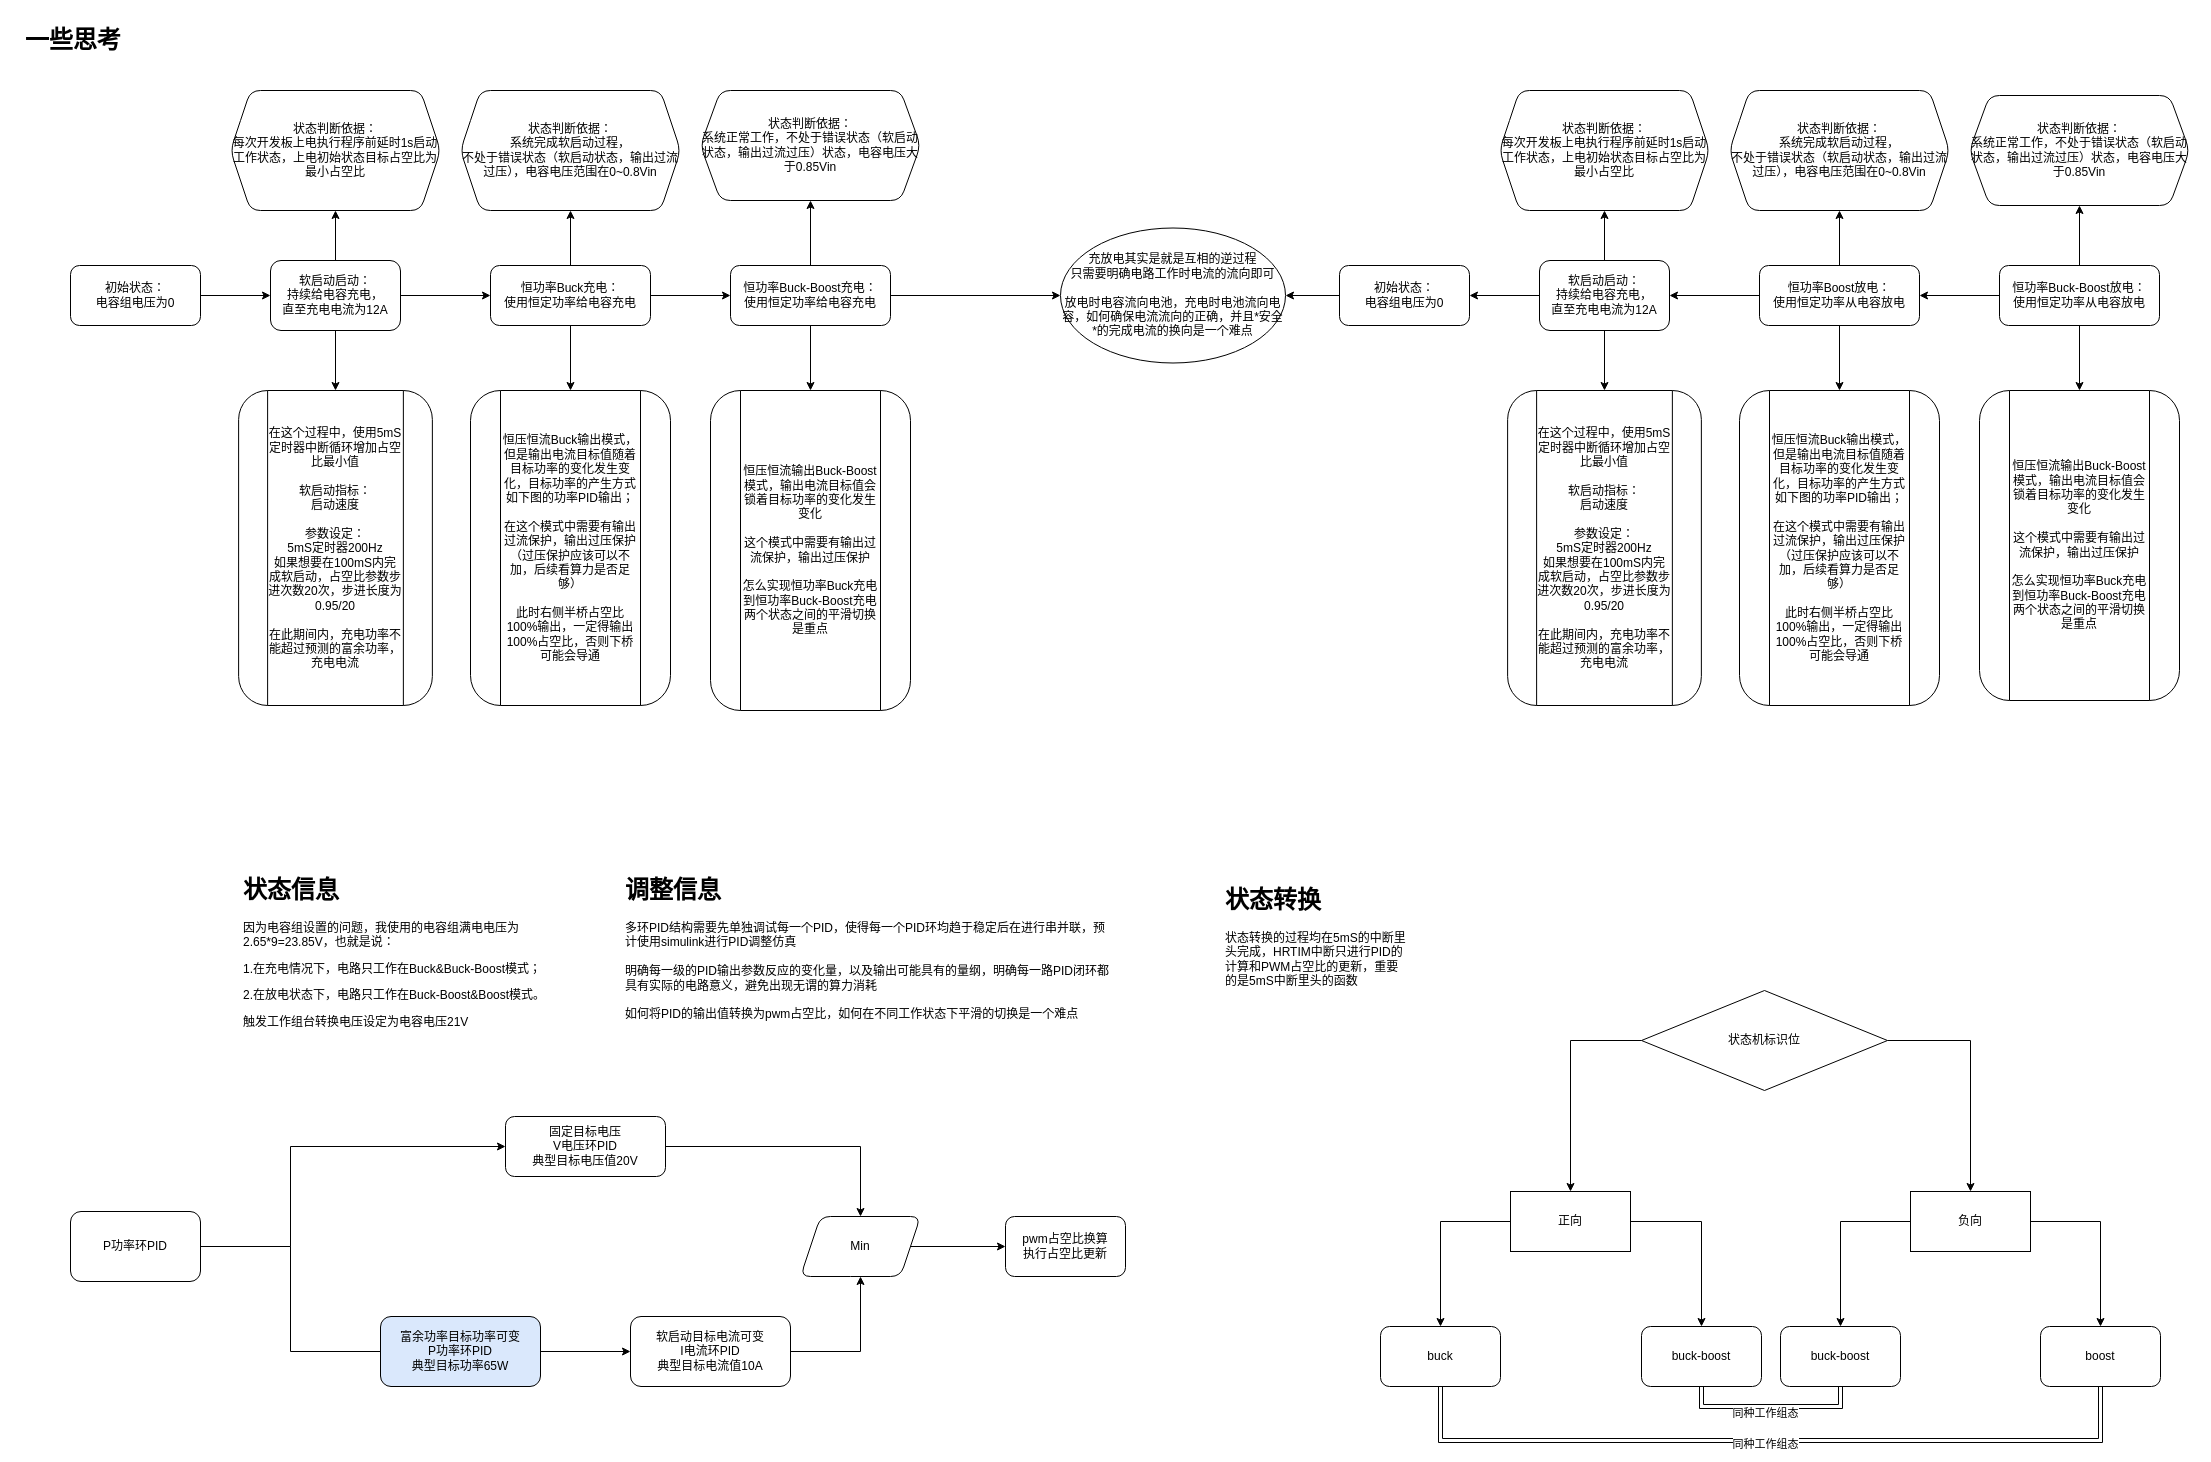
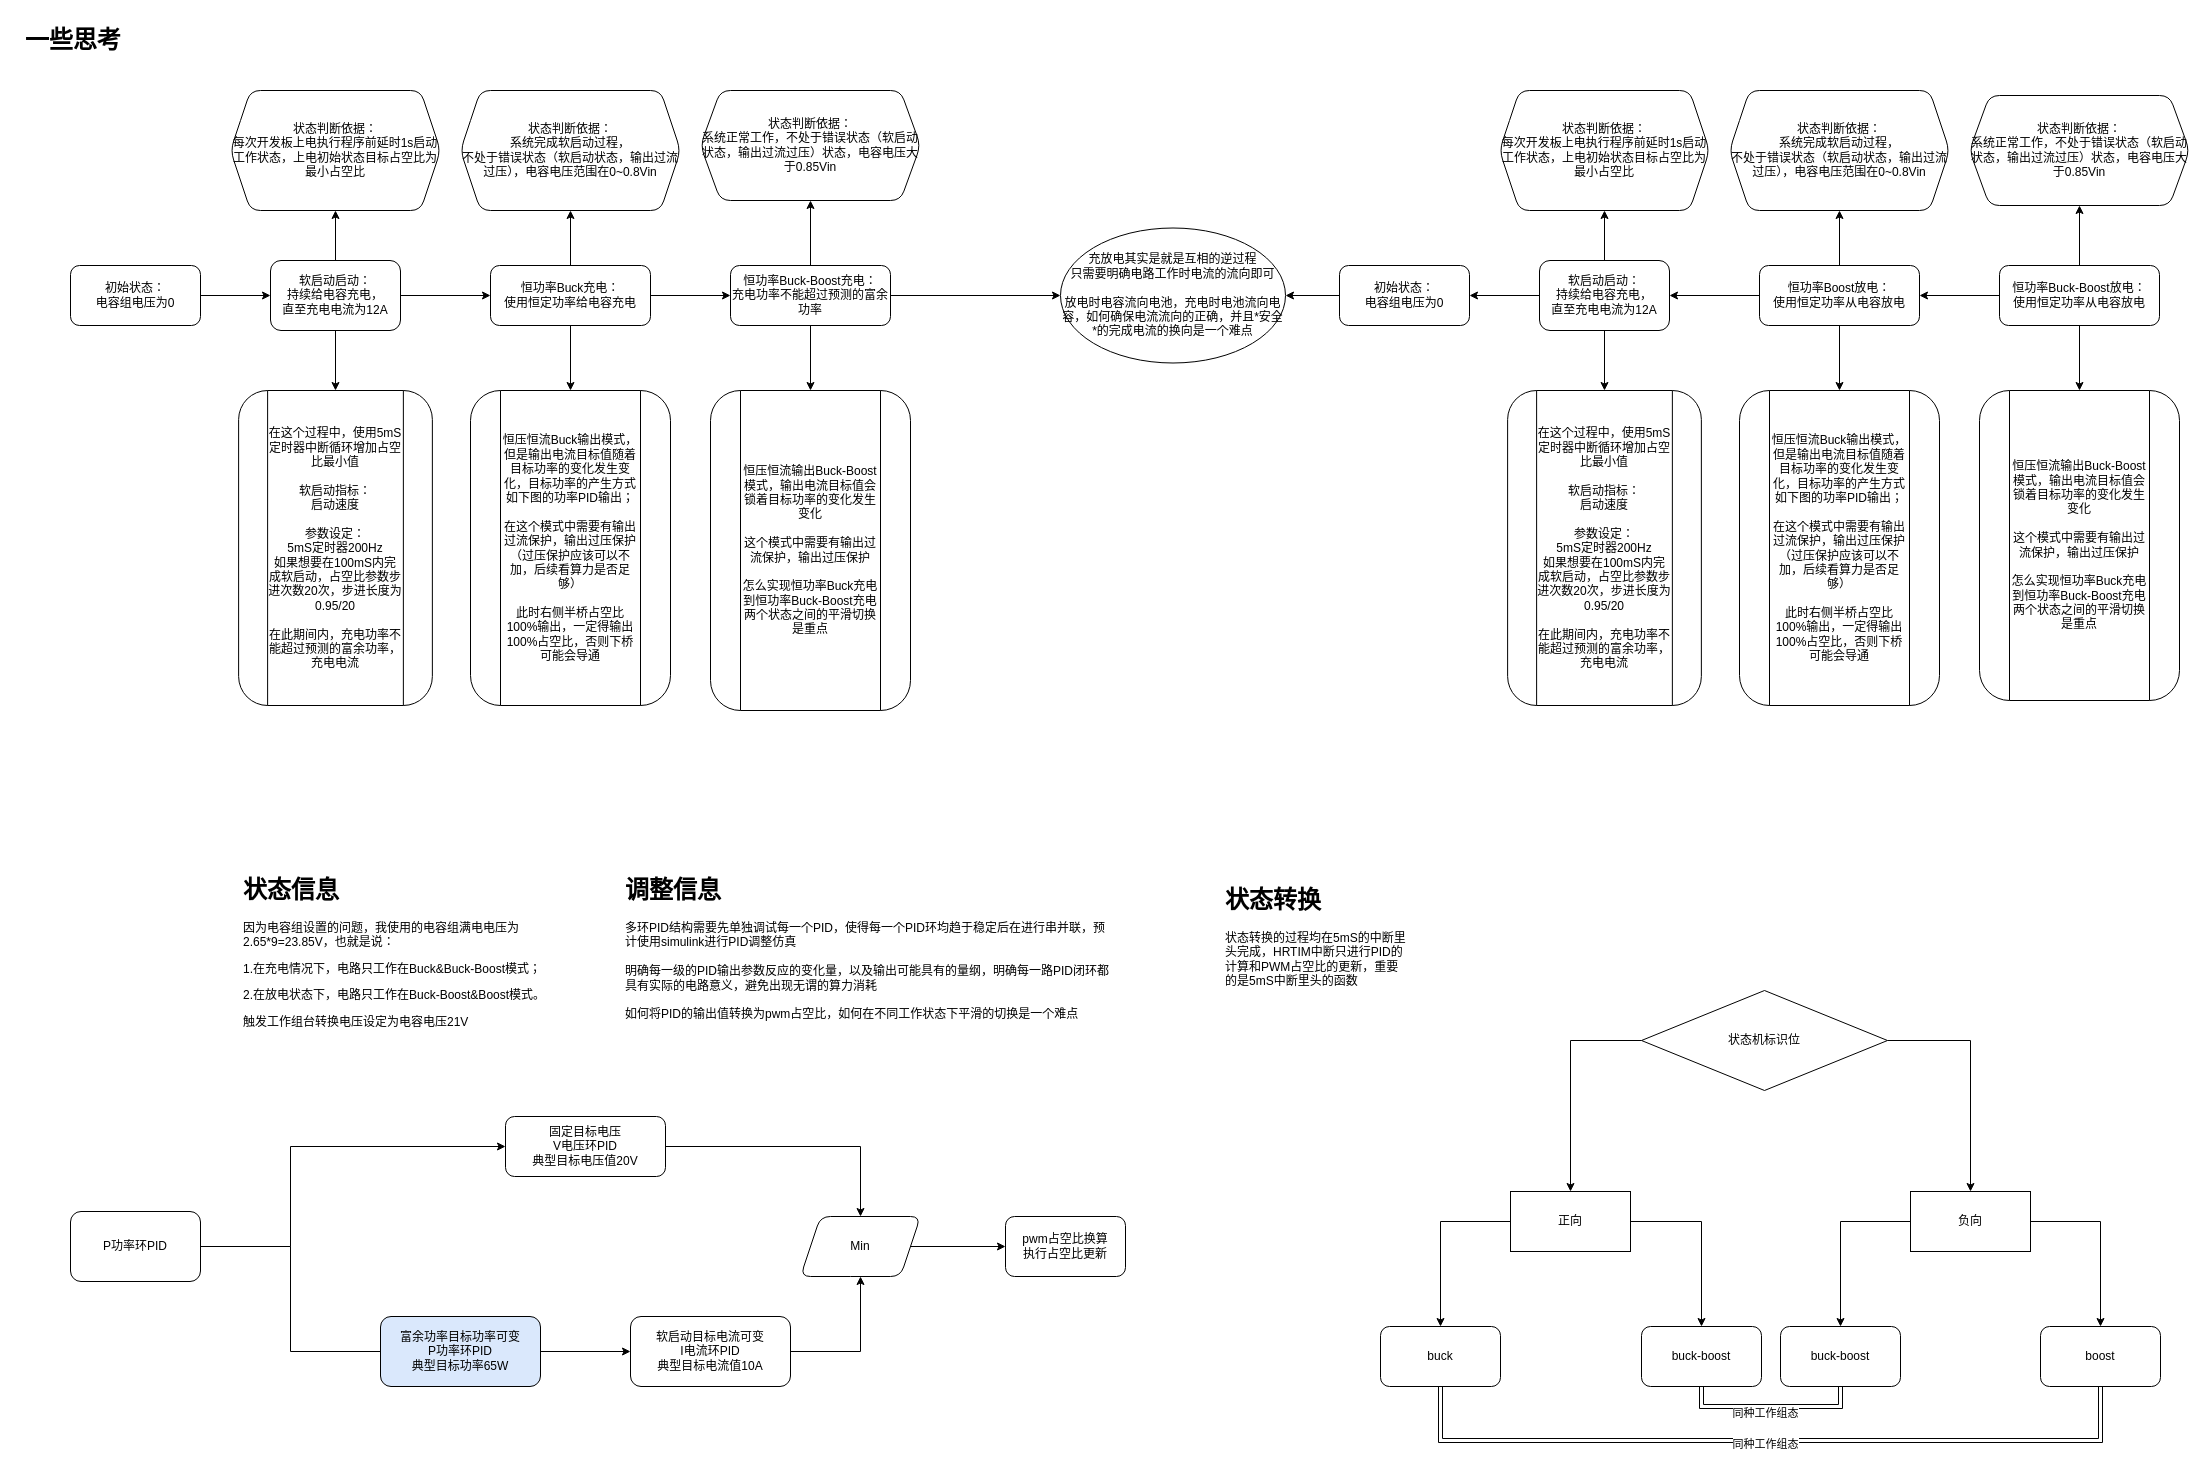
node "恒功率Buck-Boost充电： 使用恒定功率给电容充电": label "恒功率Buck-Boost充电： 使用恒定功率给电容充电" -> "恒功率Buck-Boost充电： 充电功率不能超过预测的富余功率"
